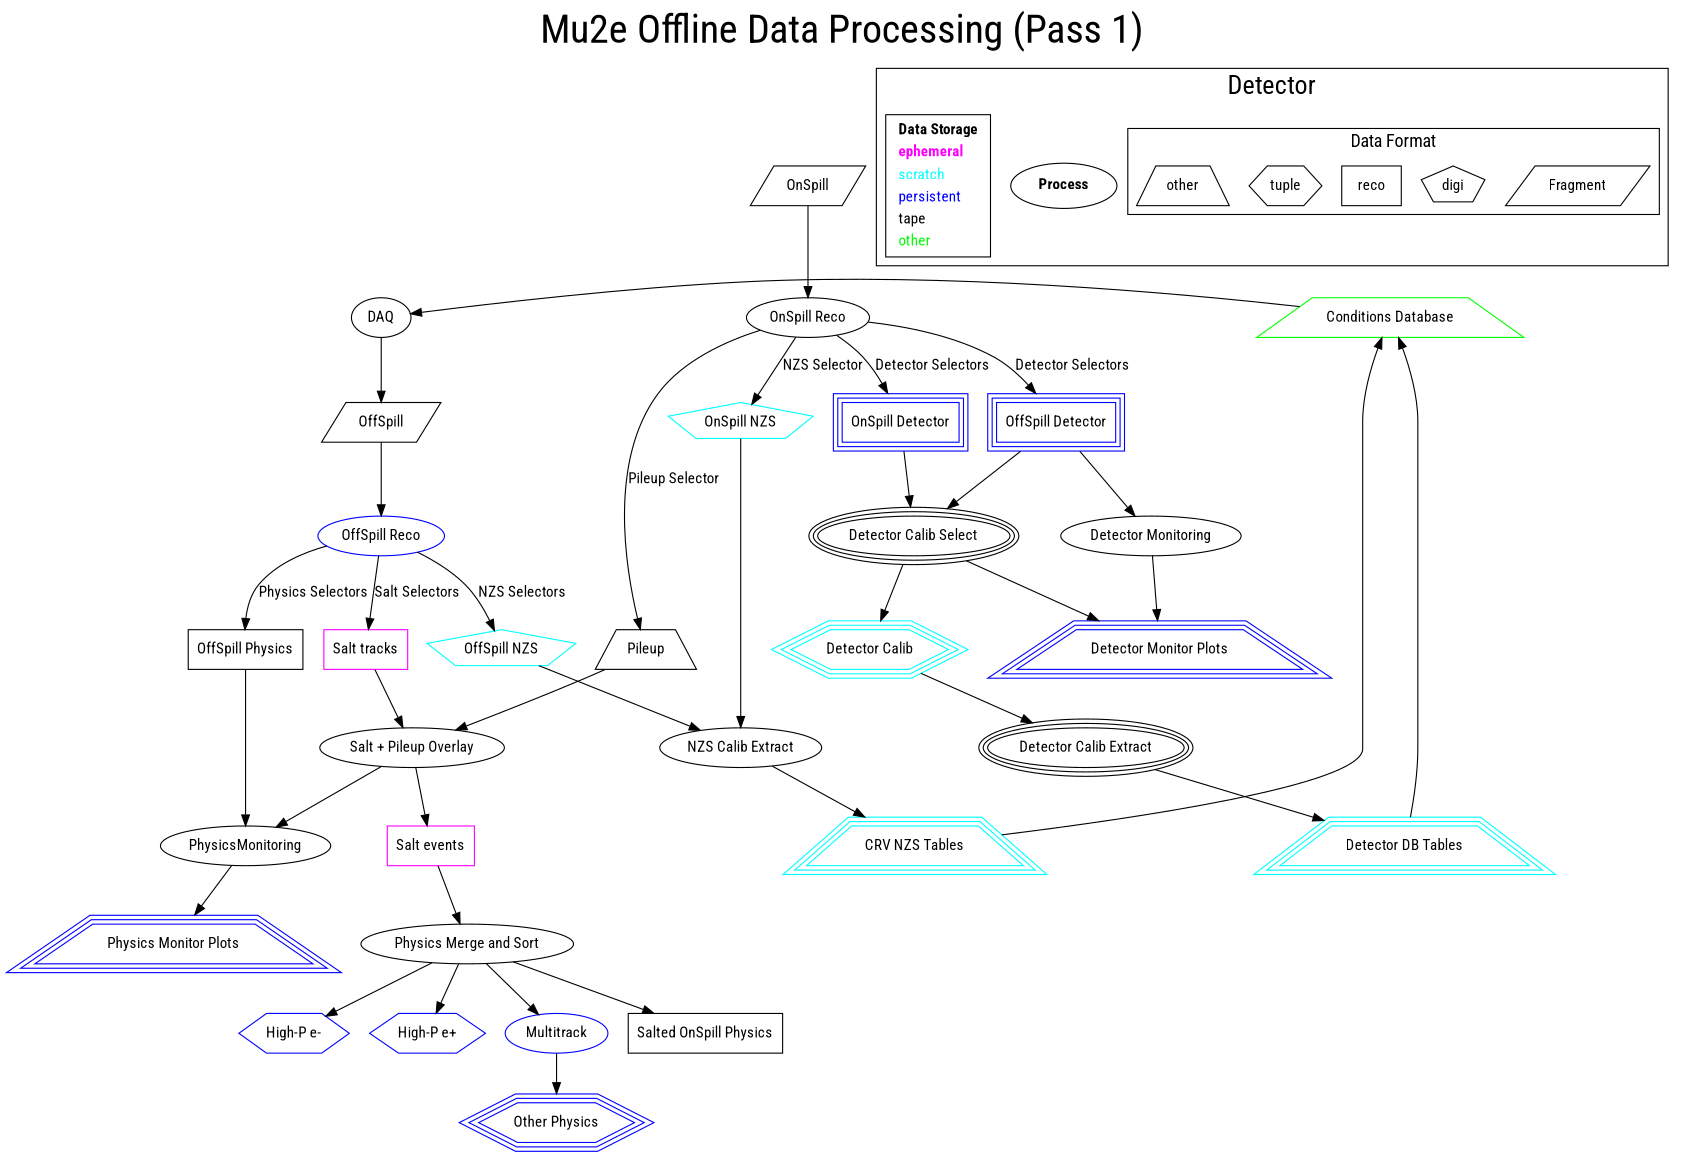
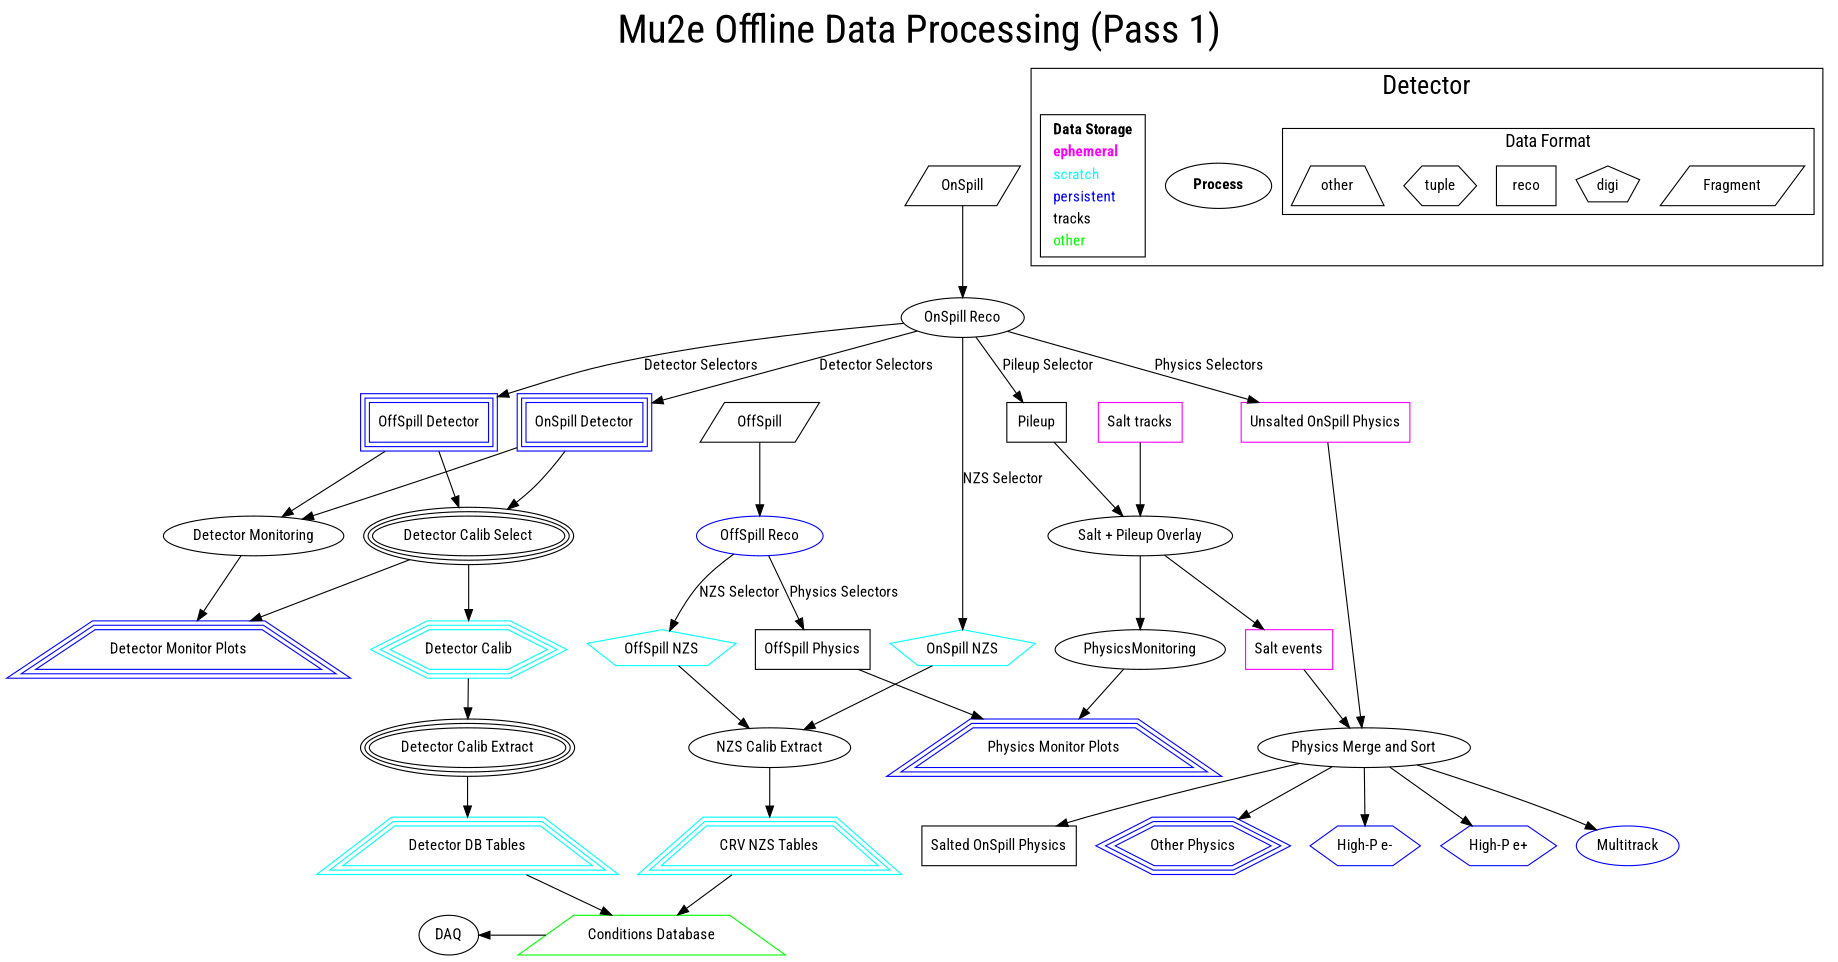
node "Data Storage": text "tape" -> "tracks"
edge "DAQ" -> "OffSpill": removed
node "Unsalted OnSpill Physics": added
edge "OnSpill Detector" -> "Detector Monitoring": added
edge "OffSpill Reco" -> "Salt tracks": removed, label "Salt Selectors"
edge "OffSpill Reco" -> "OffSpill NZS": label "NZS Selectors" -> "NZS Selector"
node "Pileup": shape trapezium -> box
edge "OffSpill Physics" -> "PhysicsMonitoring": now "OffSpill Physics" -> "Physics Monitor Plots"
edge "Multitrack" -> "Other Physics": now "Physics Merge and Sort" -> "Other Physics"
